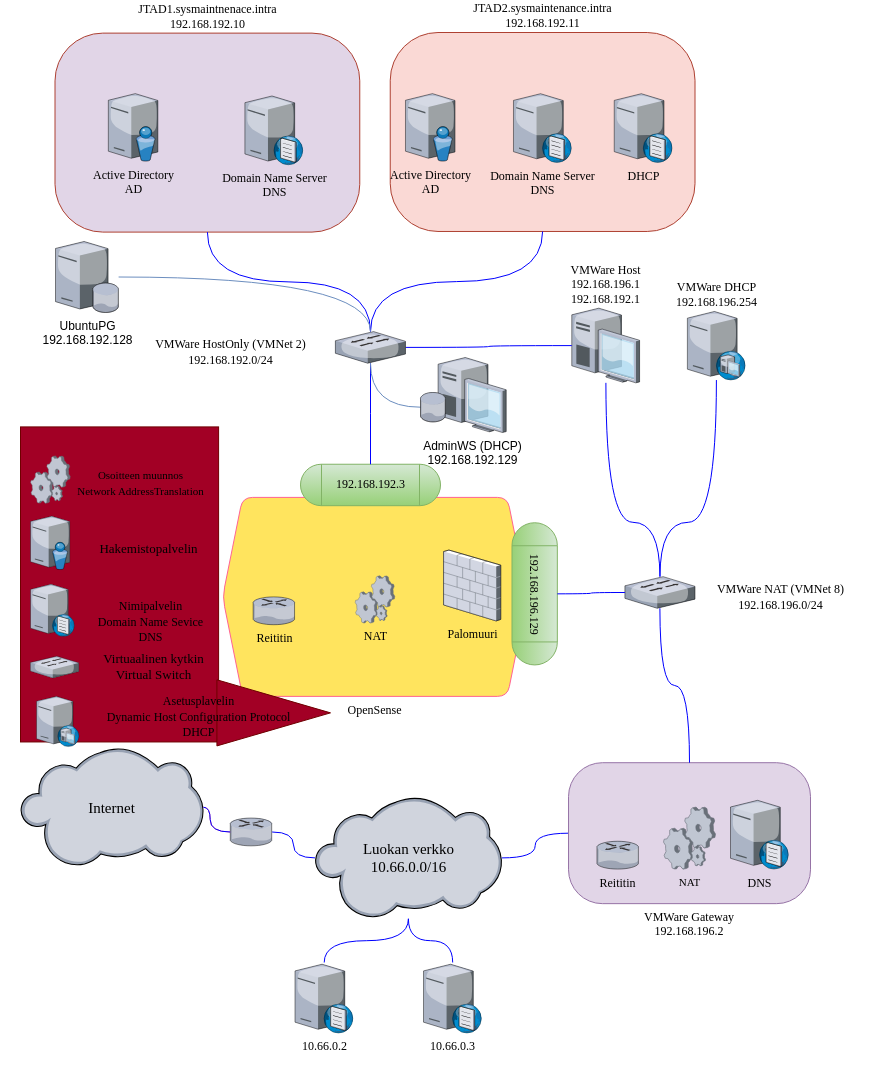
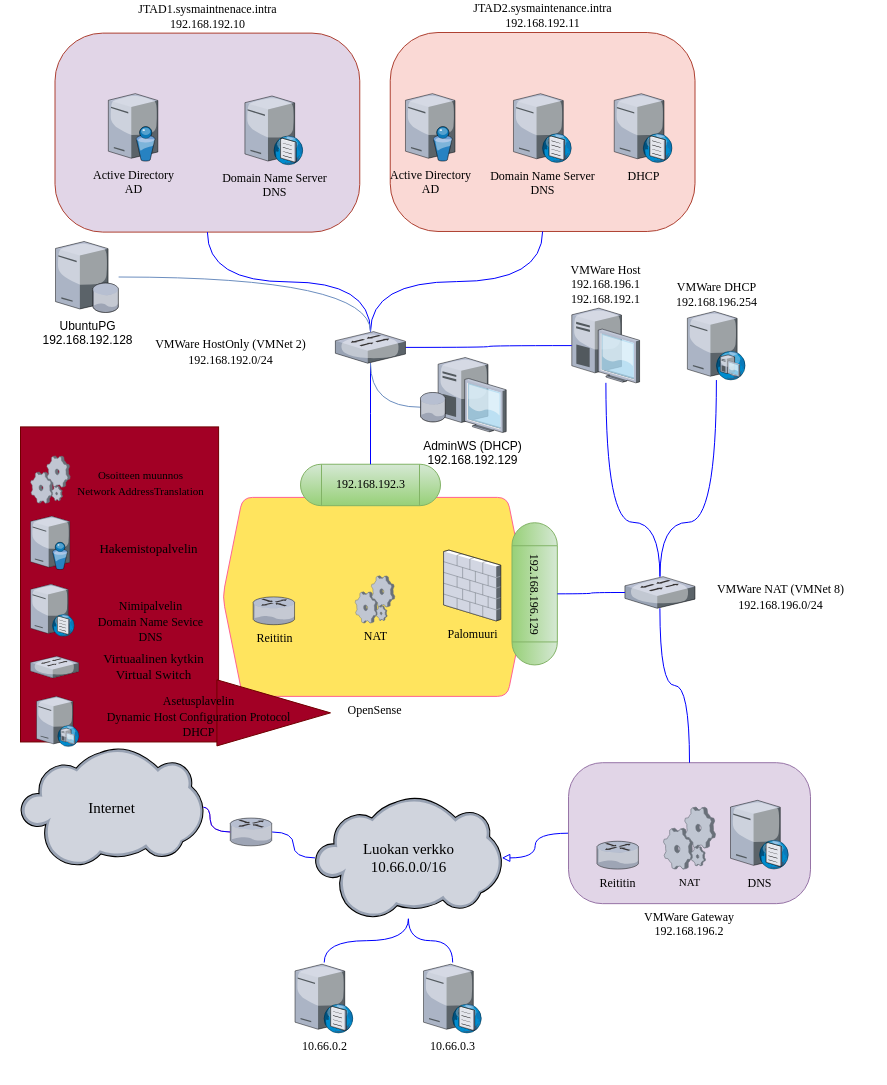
edge "VMWare Gateway 192.168.196.2" -- "Luokan verkko10.66.0.0/16": arrowhead none -> block
